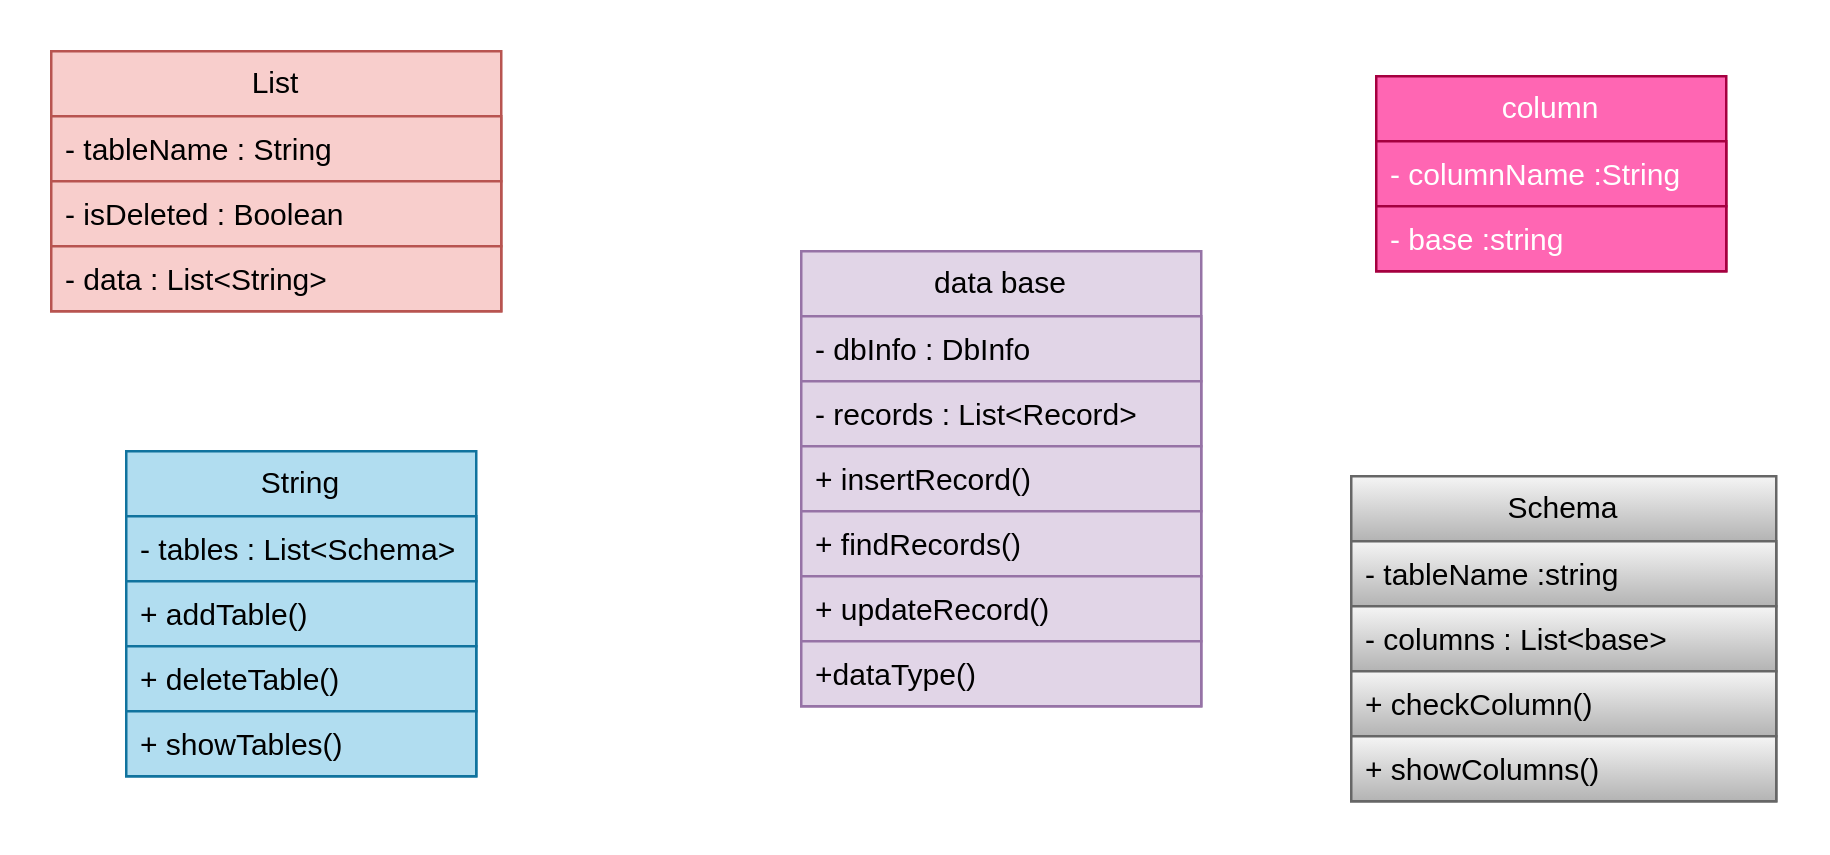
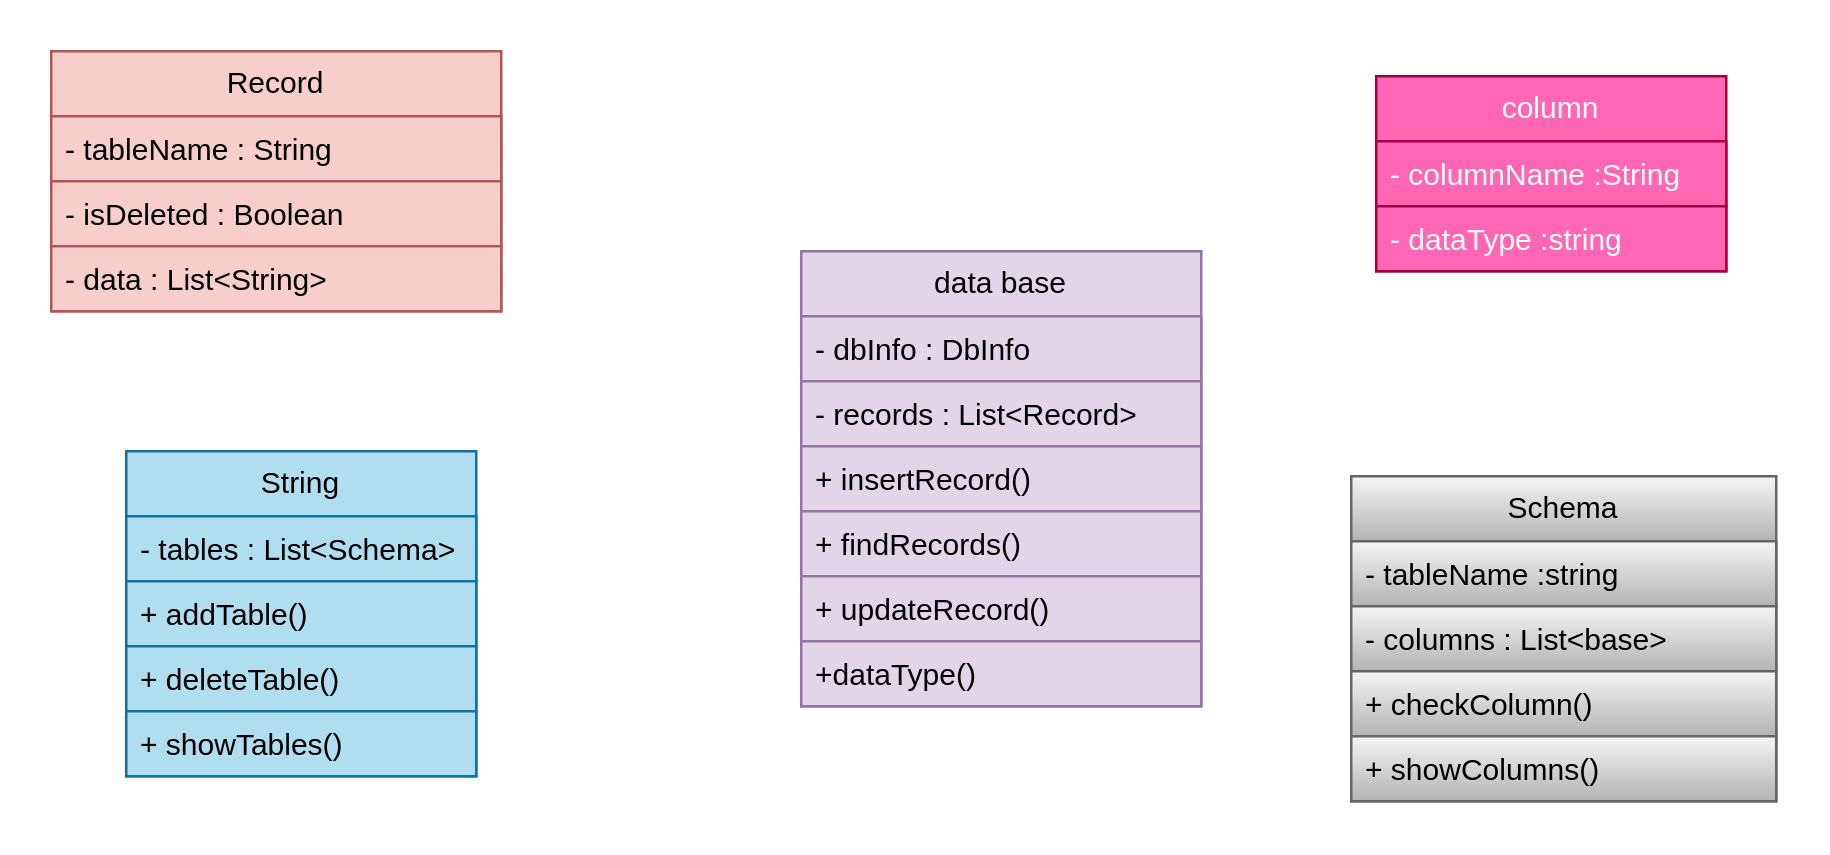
node "List": label "List" -> "Record"
node "- base :string": label "- base :string" -> "- dataType :string"
